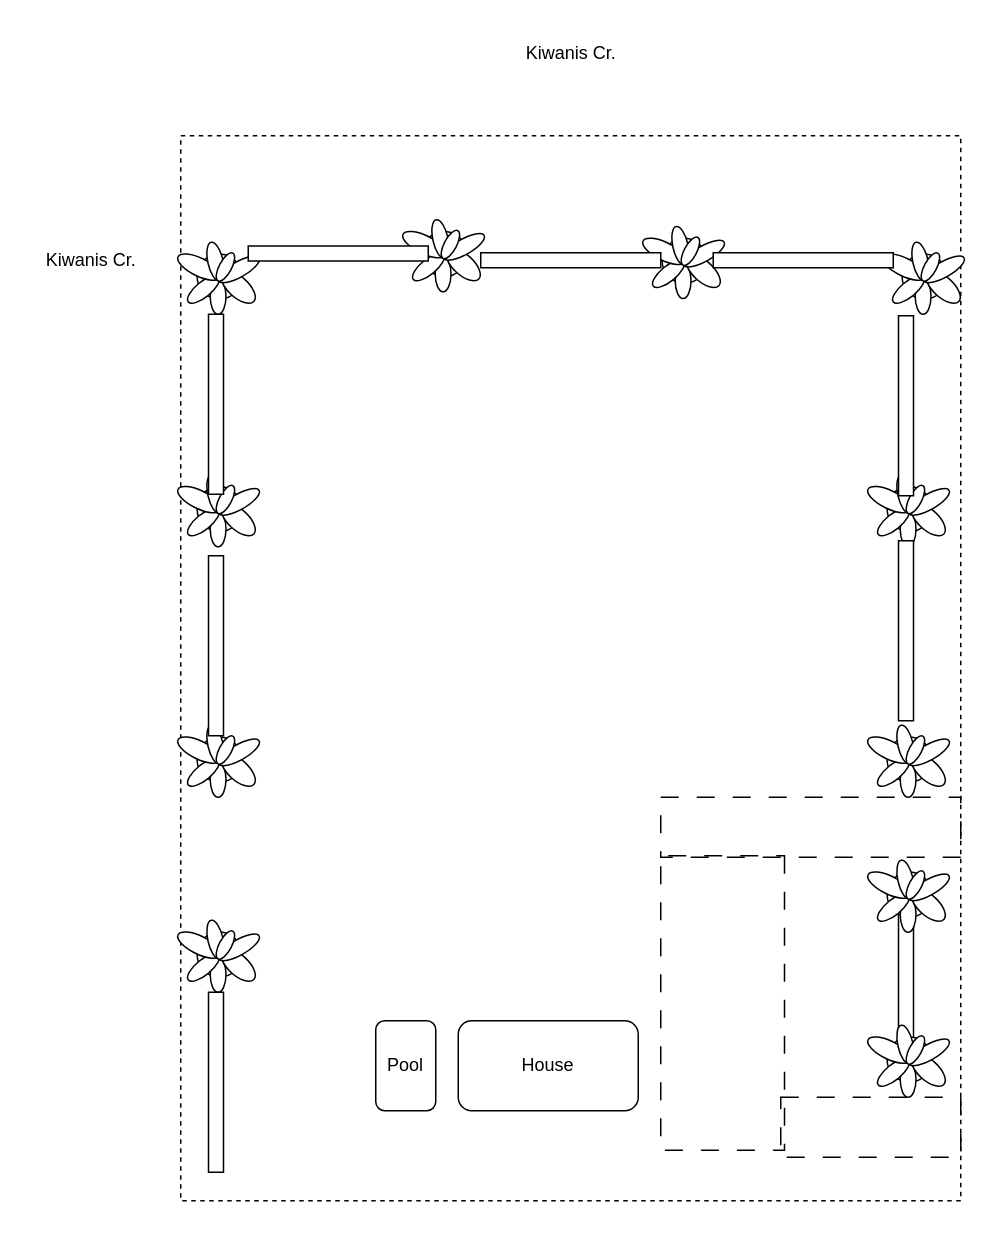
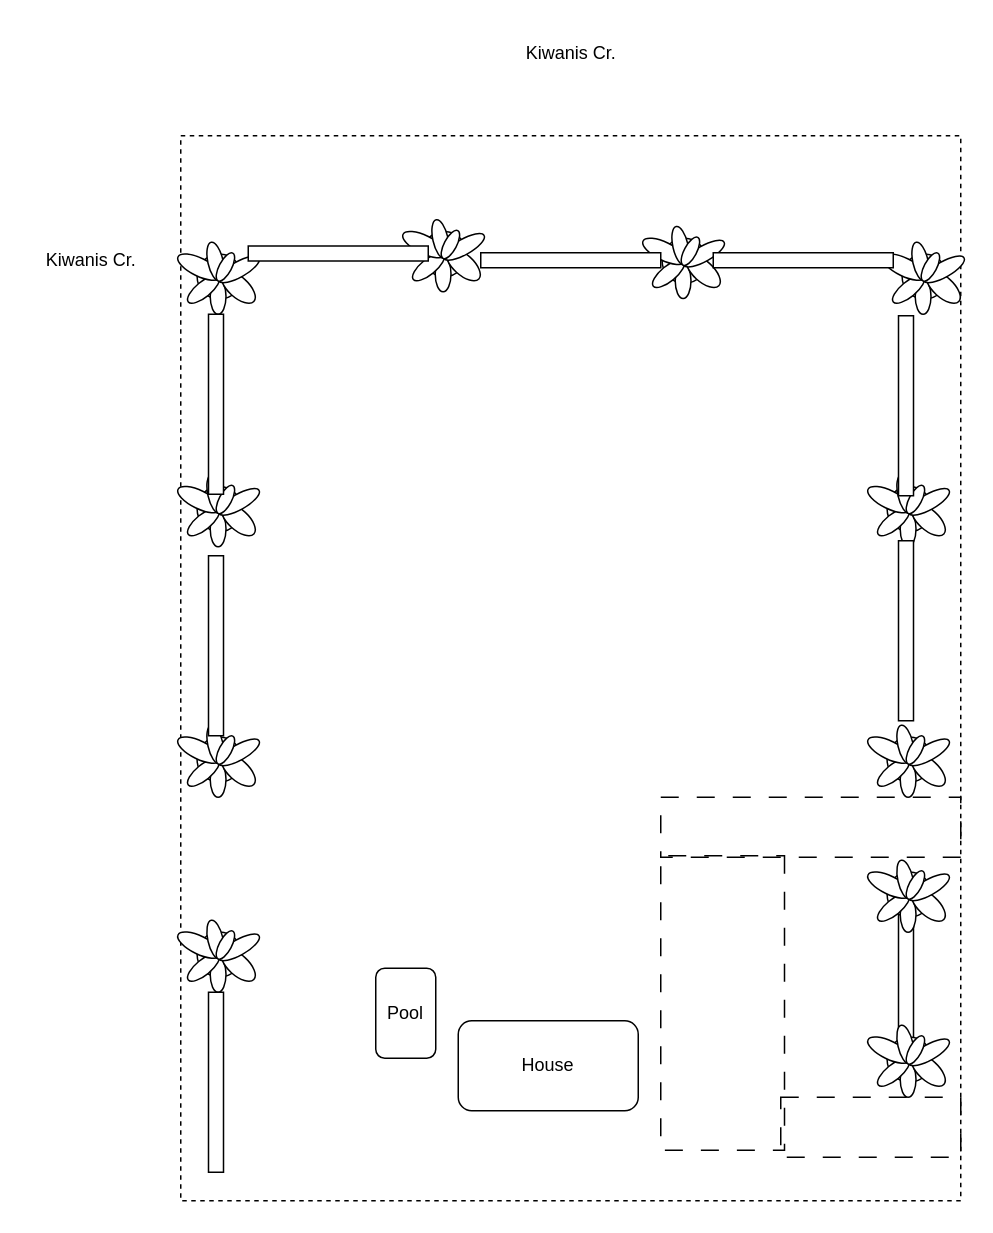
node "Pool": moved (406, 1066) -> (406, 1013)
